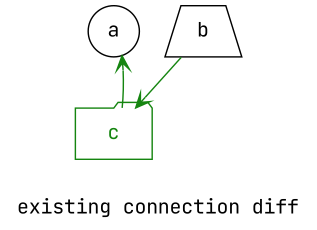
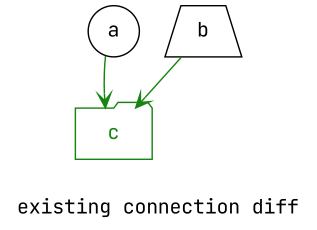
edge "c" -> "a": reversed
